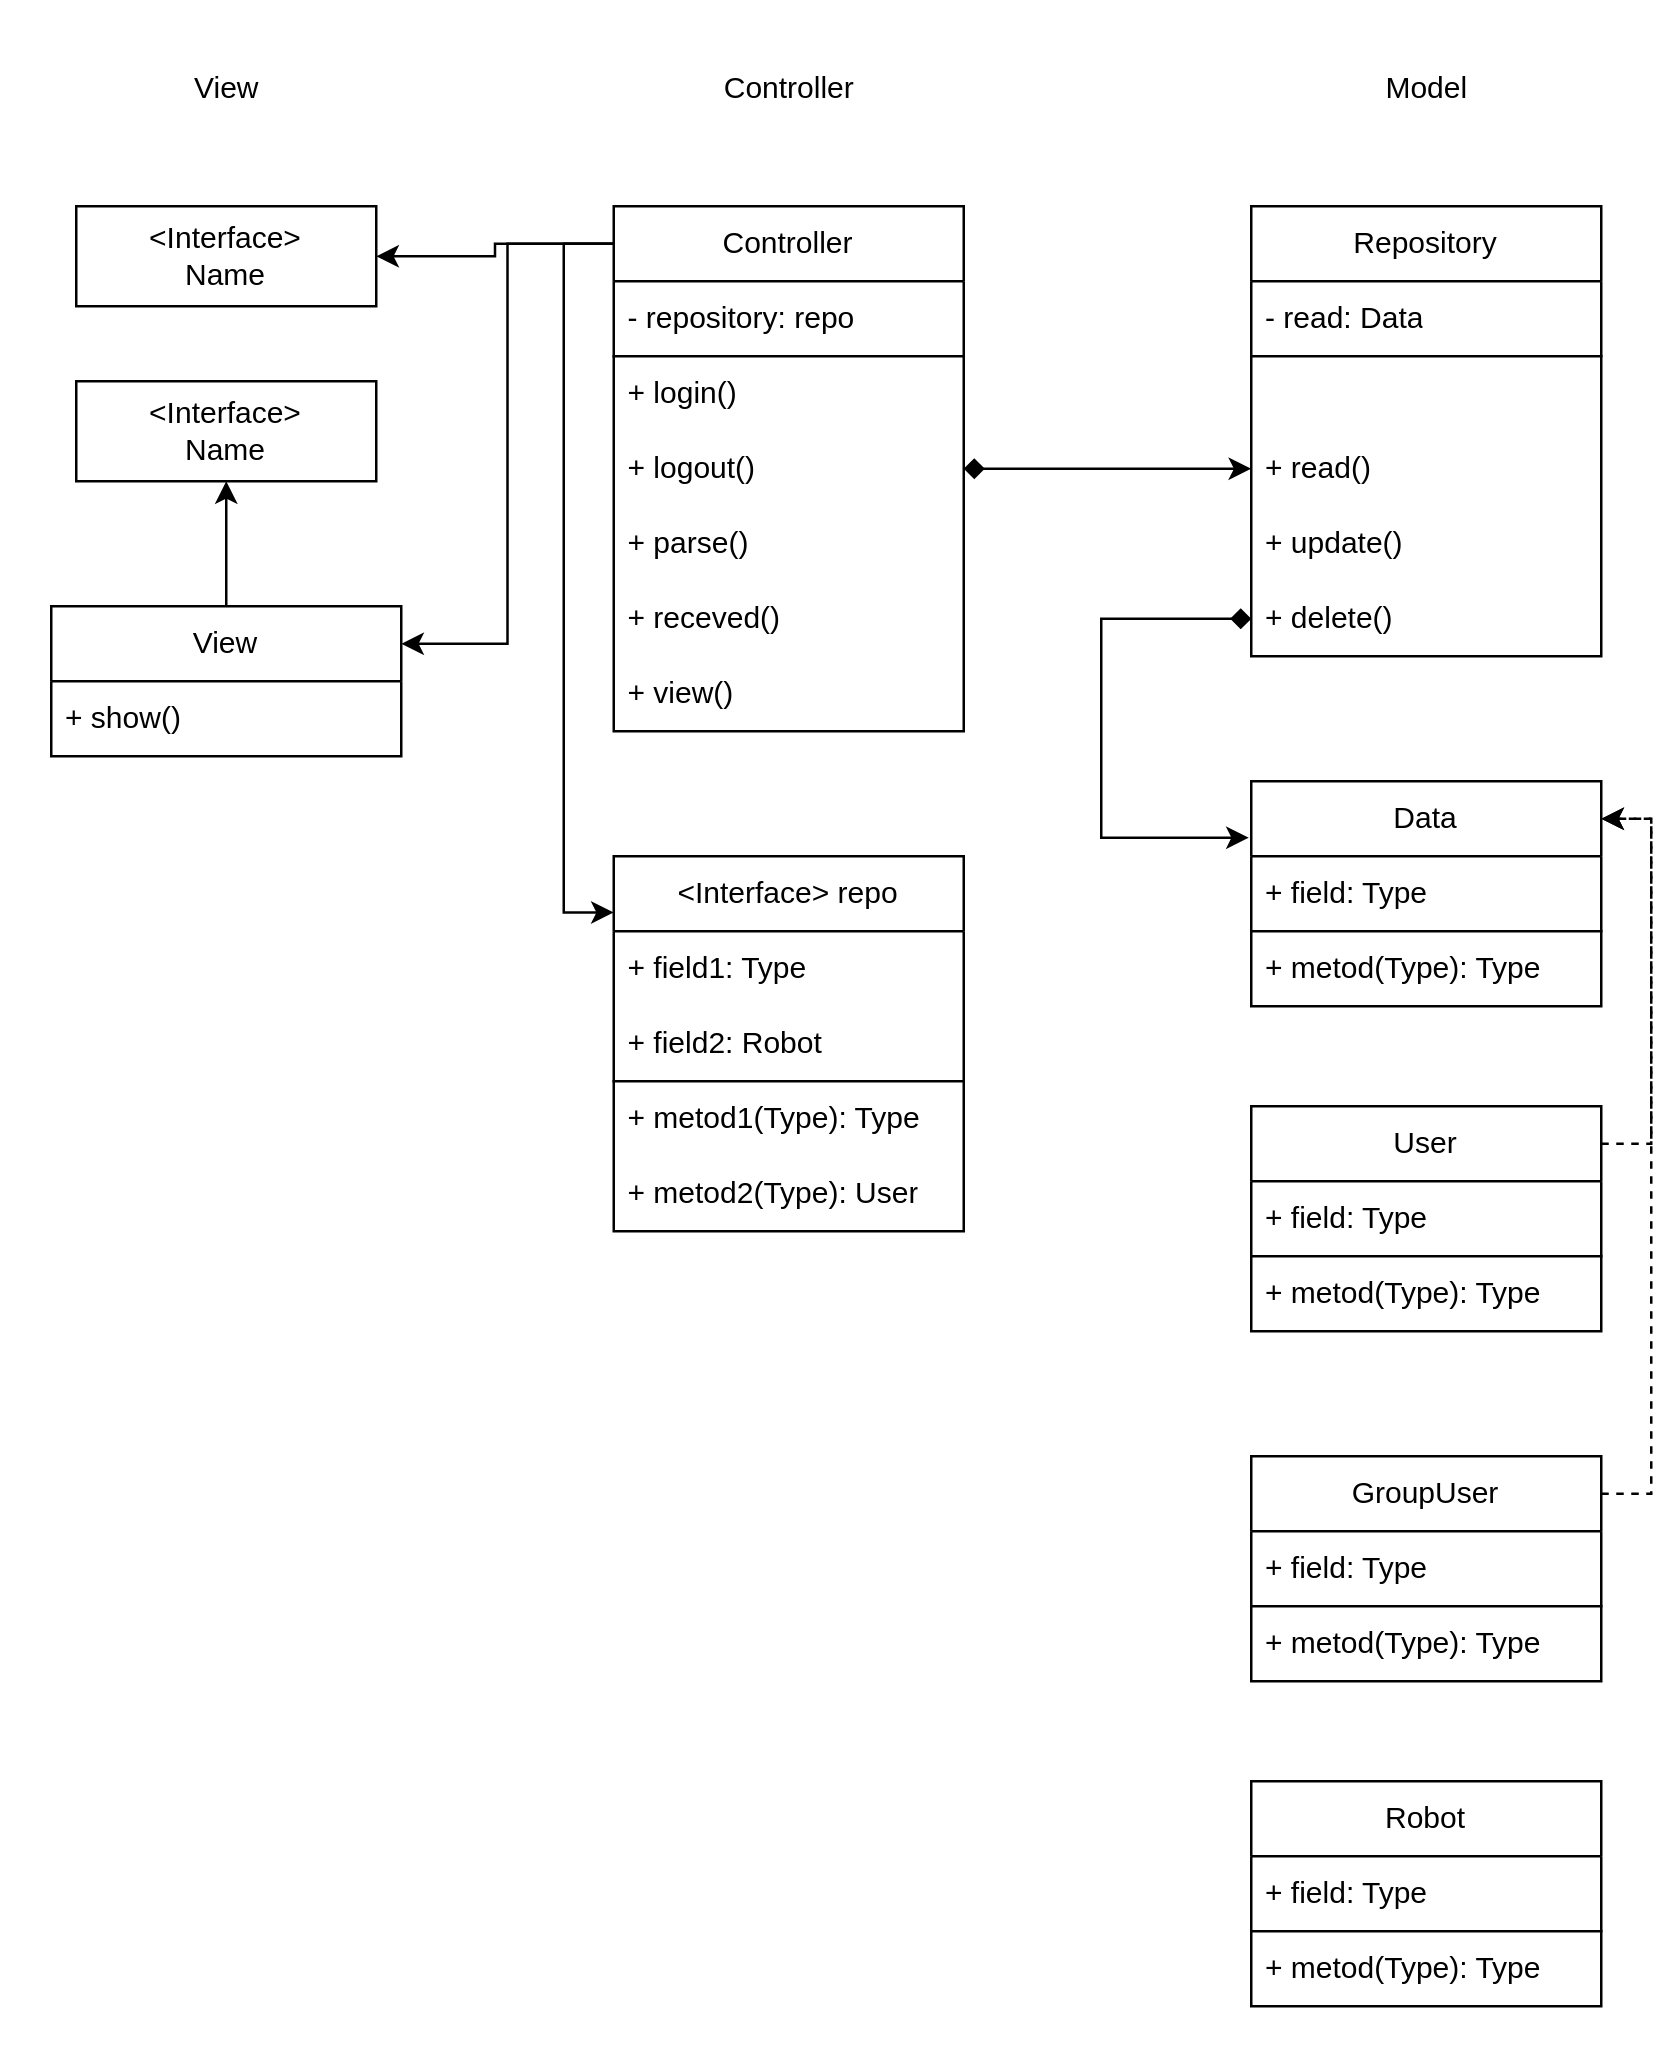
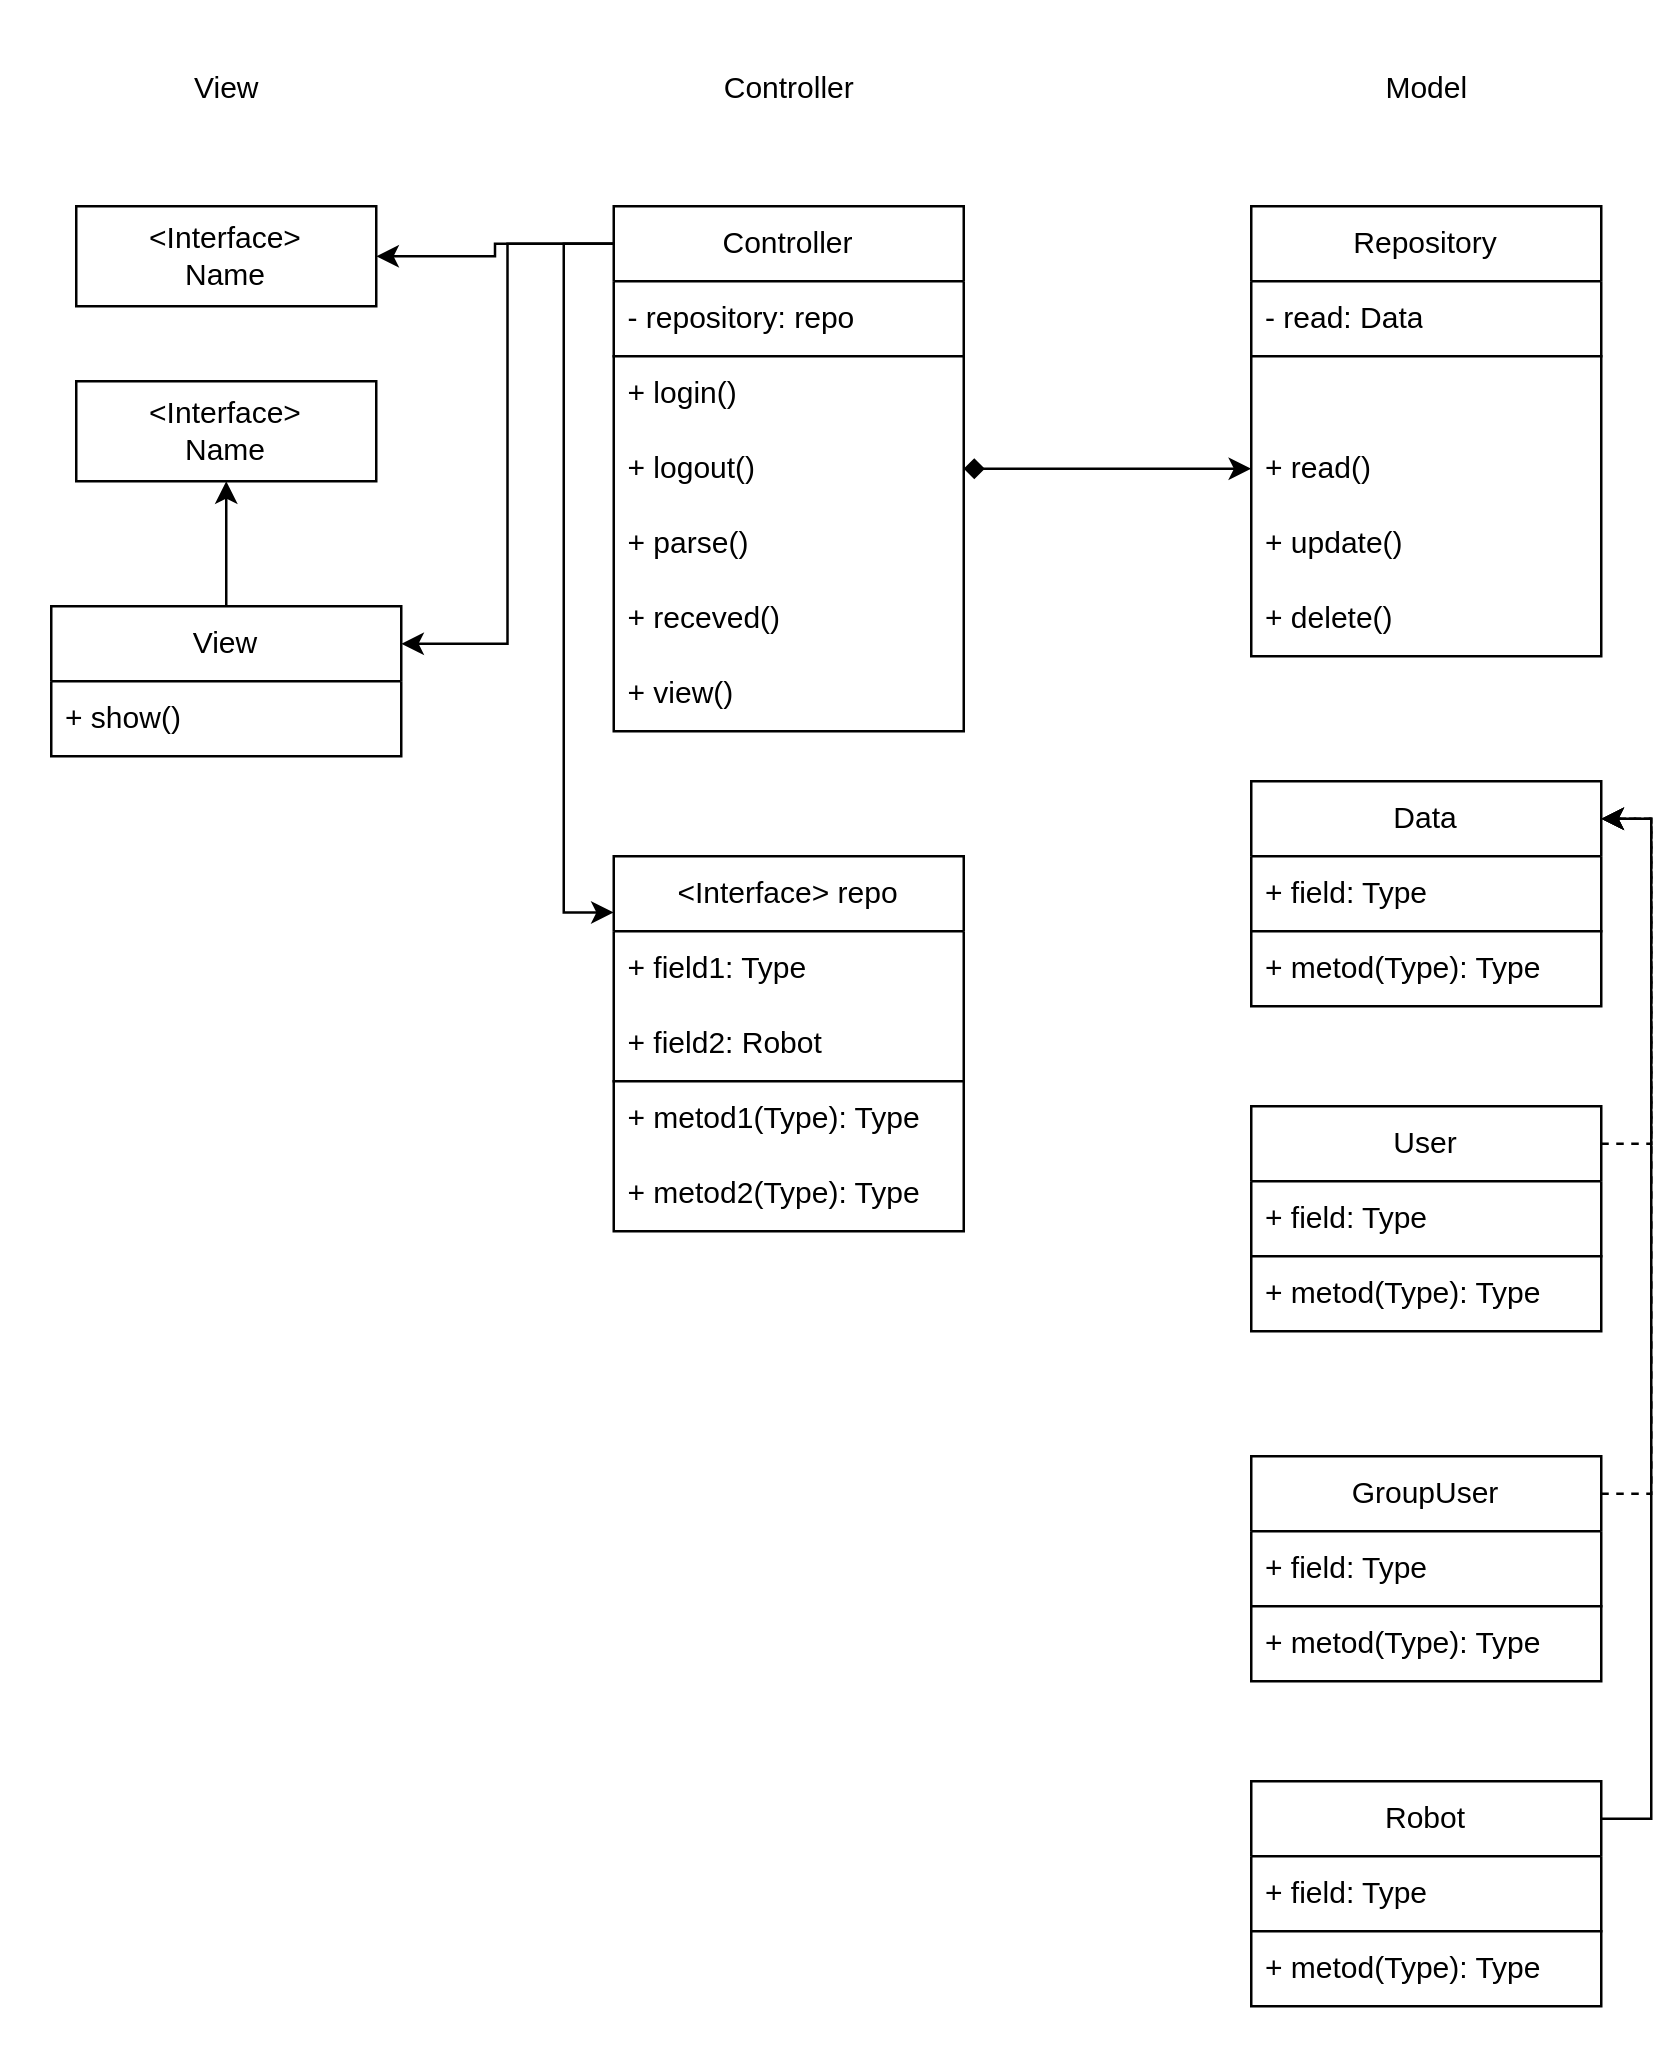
edge "+ delete()" -- "Data": removed
node "+ metod2(Type): User": label "+ metod2(Type): User" -> "+ metod2(Type): Type"
edge "Robot" -> "Data": added
